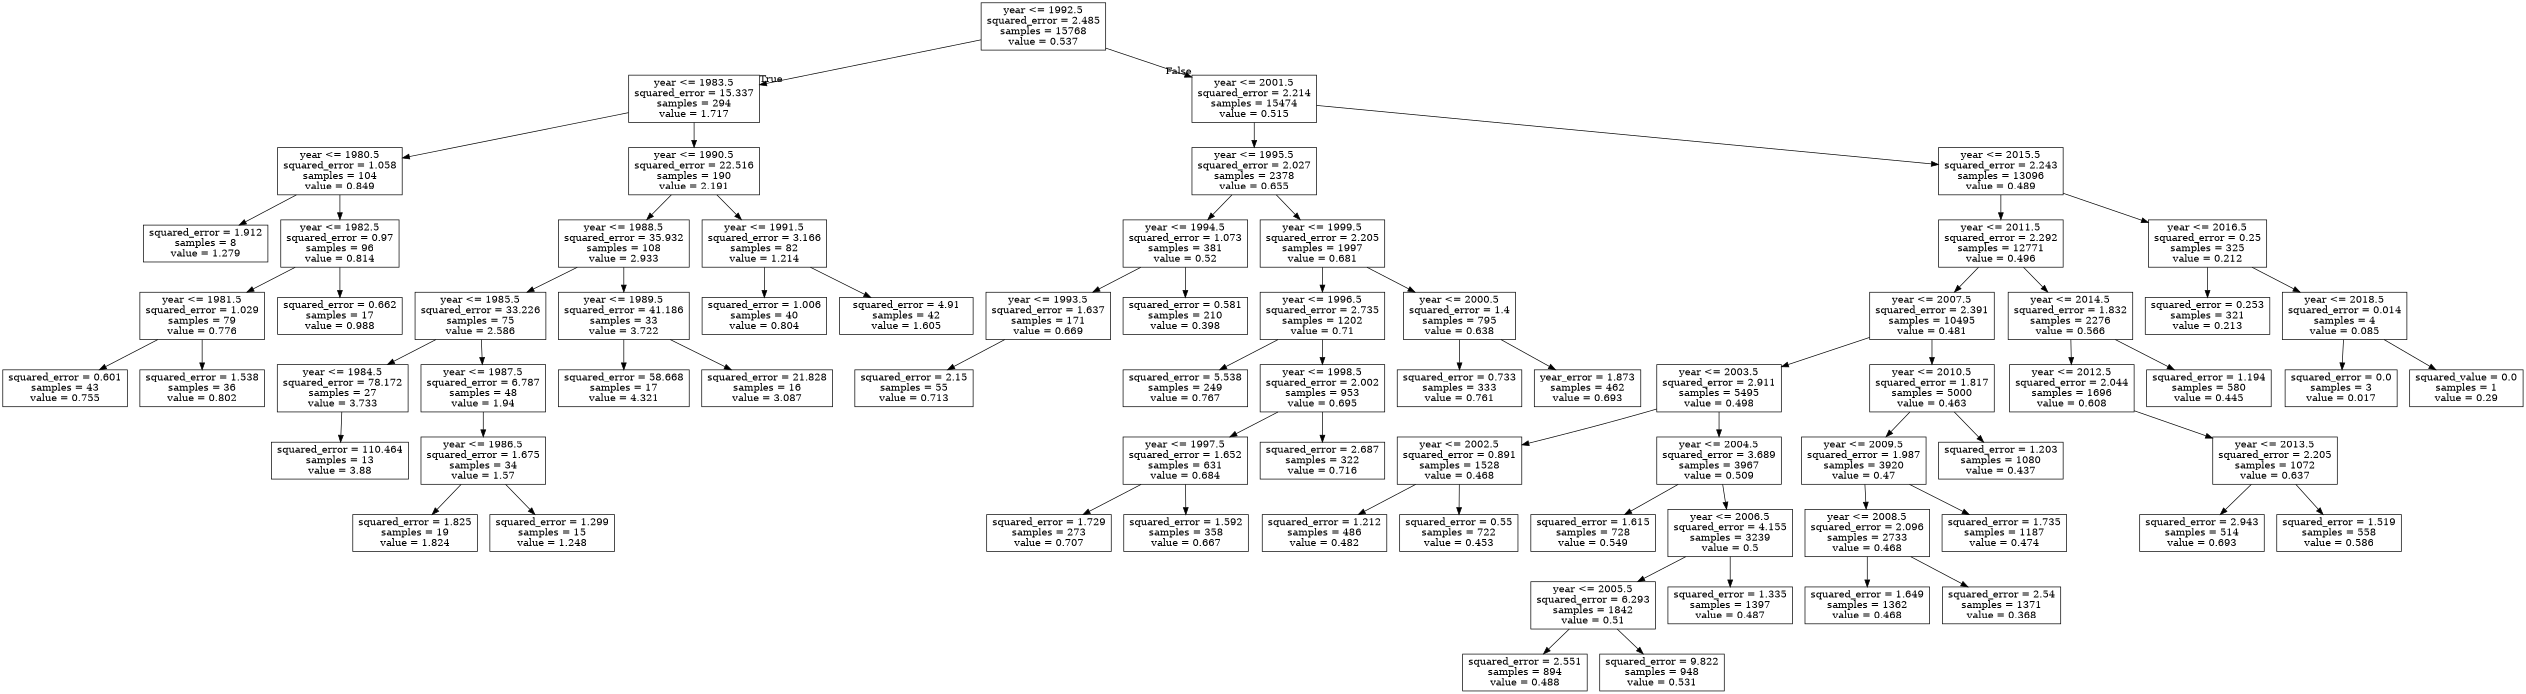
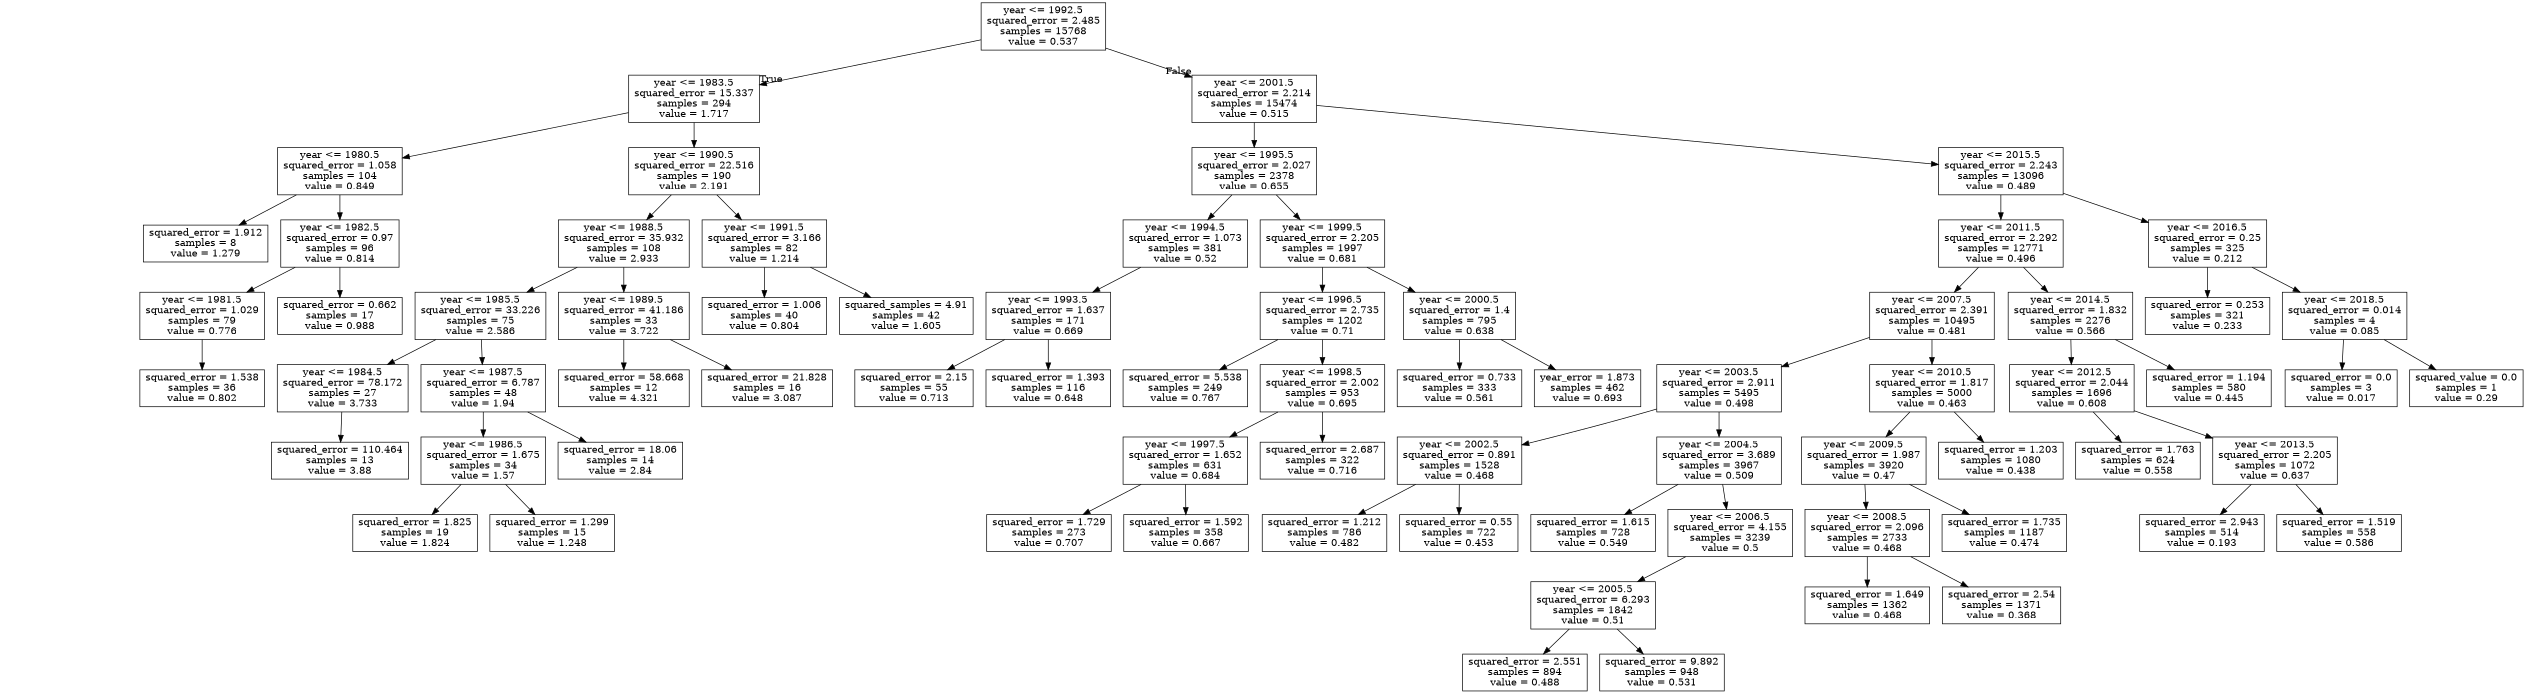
node "squared_error = 4.91 samples = 42 value = 1.605": label "squared_error = 4.91 samples = 42 value = 1.605" -> "squared_samples = 4.91 samples = 42 value = 1.605"
node "squared_error = 0.581 samples = 210 value = 0.398": removed
node "squared_error = 0.253 samples = 321 value = 0.213": label "squared_error = 0.253 samples = 321 value = 0.213" -> "squared_error = 0.253 samples = 321 value = 0.233"
node "squared_error = 0.601 samples = 43 value = 0.755": removed
node "squared_error = 58.668 samples = 17 value = 4.321": label "squared_error = 58.668 samples = 17 value = 4.321" -> "squared_error = 58.668 samples = 12 value = 4.321"
node "squared_error = 1.393 samples = 116 value = 0.648": added
node "squared_error = 0.733 samples = 333 value = 0.761": label "squared_error = 0.733 samples = 333 value = 0.761" -> "squared_error = 0.733 samples = 333 value = 0.561"
node "squared_error = 18.06 samples = 14 value = 2.84": added
node "squared_error = 1.203 samples = 1080 value = 0.437": label "squared_error = 1.203 samples = 1080 value = 0.437" -> "squared_error = 1.203 samples = 1080 value = 0.438"
node "squared_error = 1.763 samples = 624 value = 0.558": added
node "squared_error = 1.212 samples = 486 value = 0.482": label "squared_error = 1.212 samples = 486 value = 0.482" -> "squared_error = 1.212 samples = 786 value = 0.482"
node "squared_error = 2.943 samples = 514 value = 0.693": label "squared_error = 2.943 samples = 514 value = 0.693" -> "squared_error = 2.943 samples = 514 value = 0.193"
node "squared_error = 1.335 samples = 1397 value = 0.487": removed
node "squared_error = 9.822 samples = 948 value = 0.531": label "squared_error = 9.822 samples = 948 value = 0.531" -> "squared_error = 9.892 samples = 948 value = 0.531"
